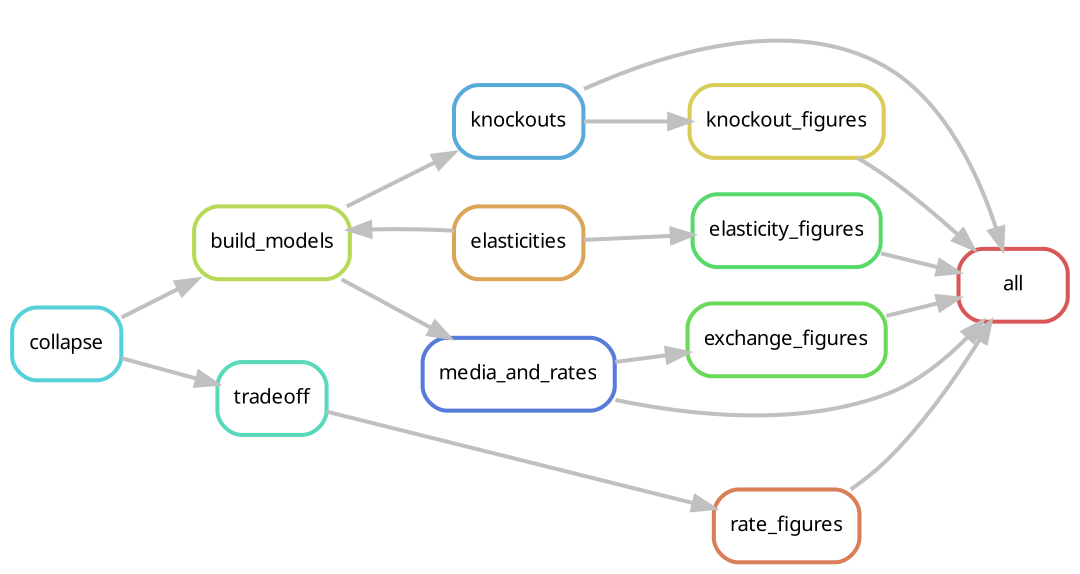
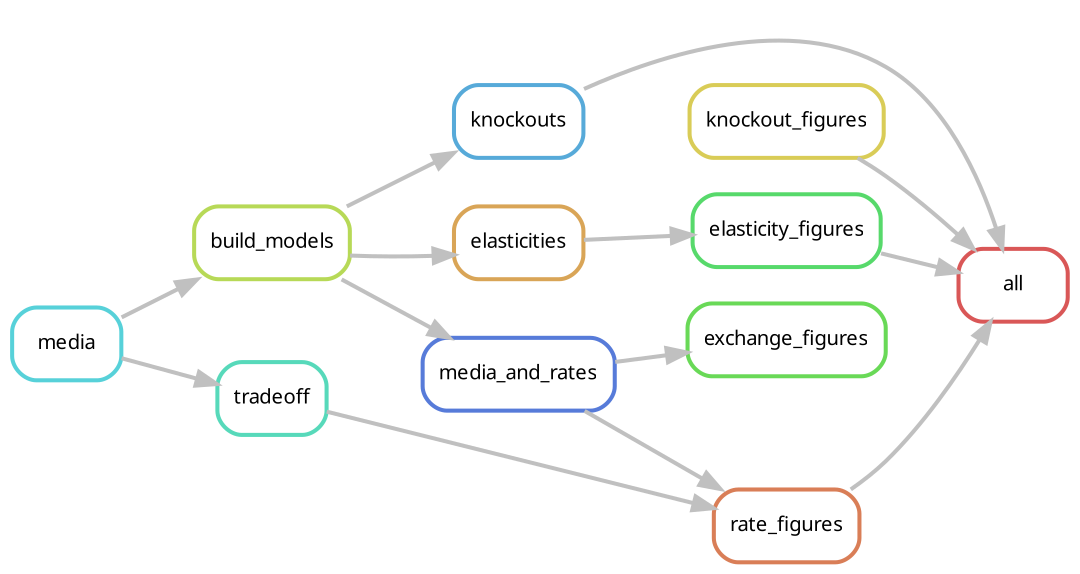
edge "knockouts" -> "knockout_figures": removed
edge "elasticities" -> "build_models": reversed
edge "exchange_figures" -> "all": removed
node "collapse": label "collapse" -> "media"
edge "media_and_rates" -> "all": now "media_and_rates" -> "rate_figures"
